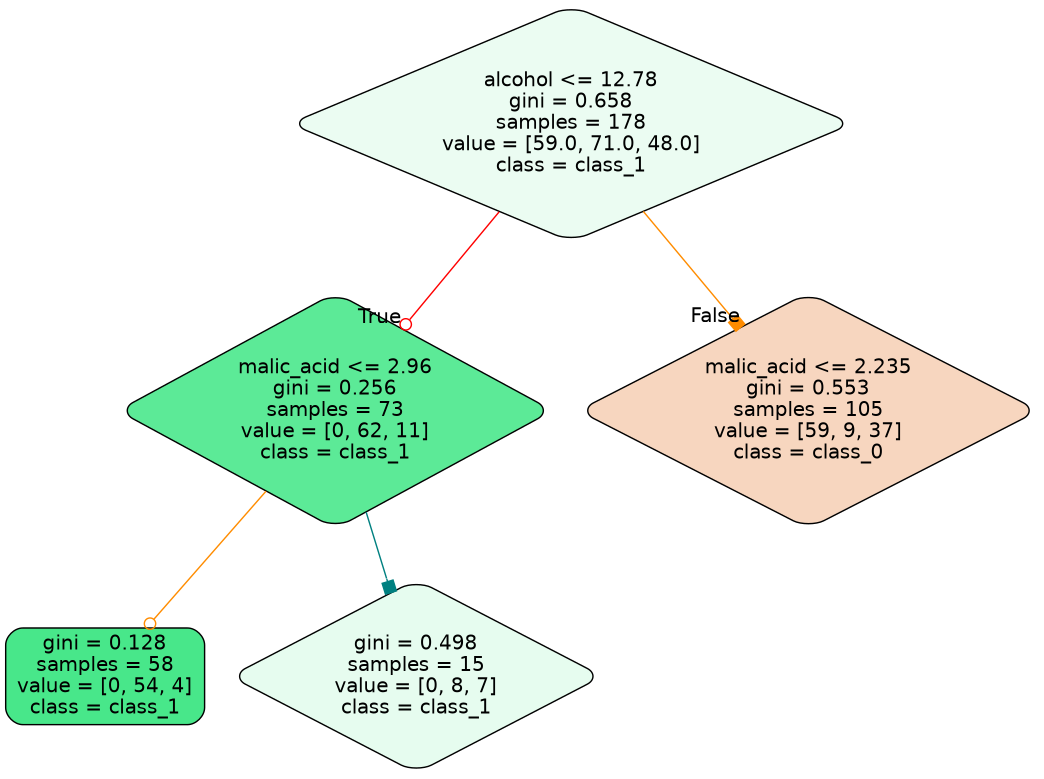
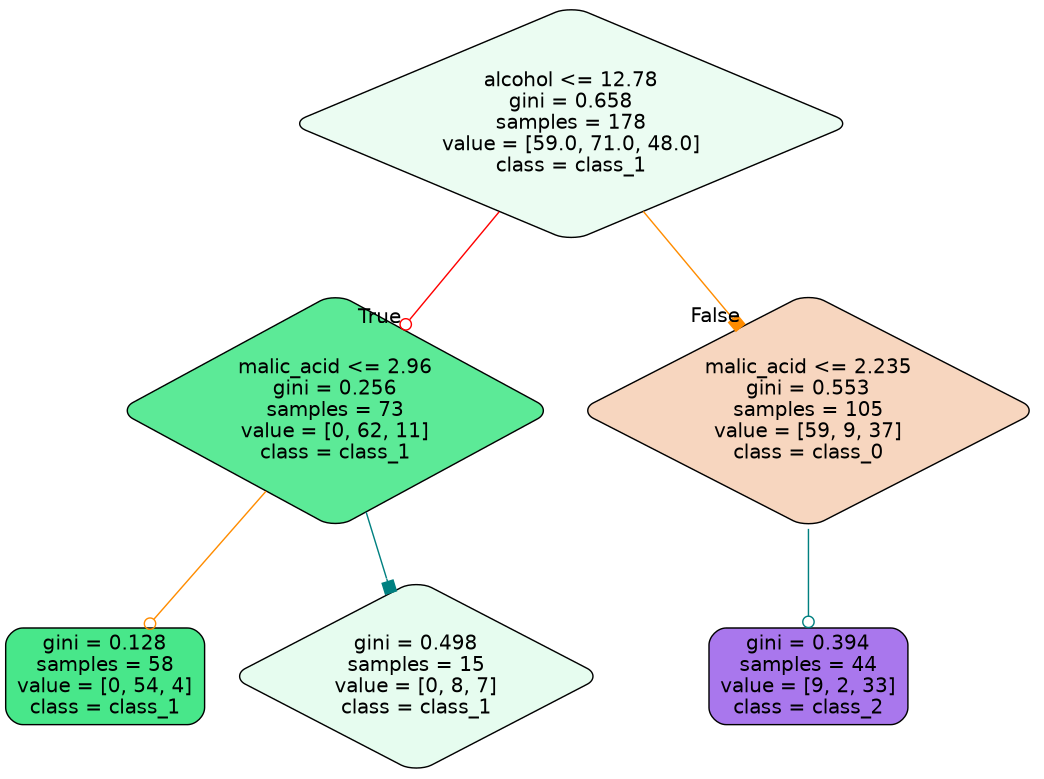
node "gini = 0.394 samples = 44 value = [9, 2, 33] class = class_2": added
